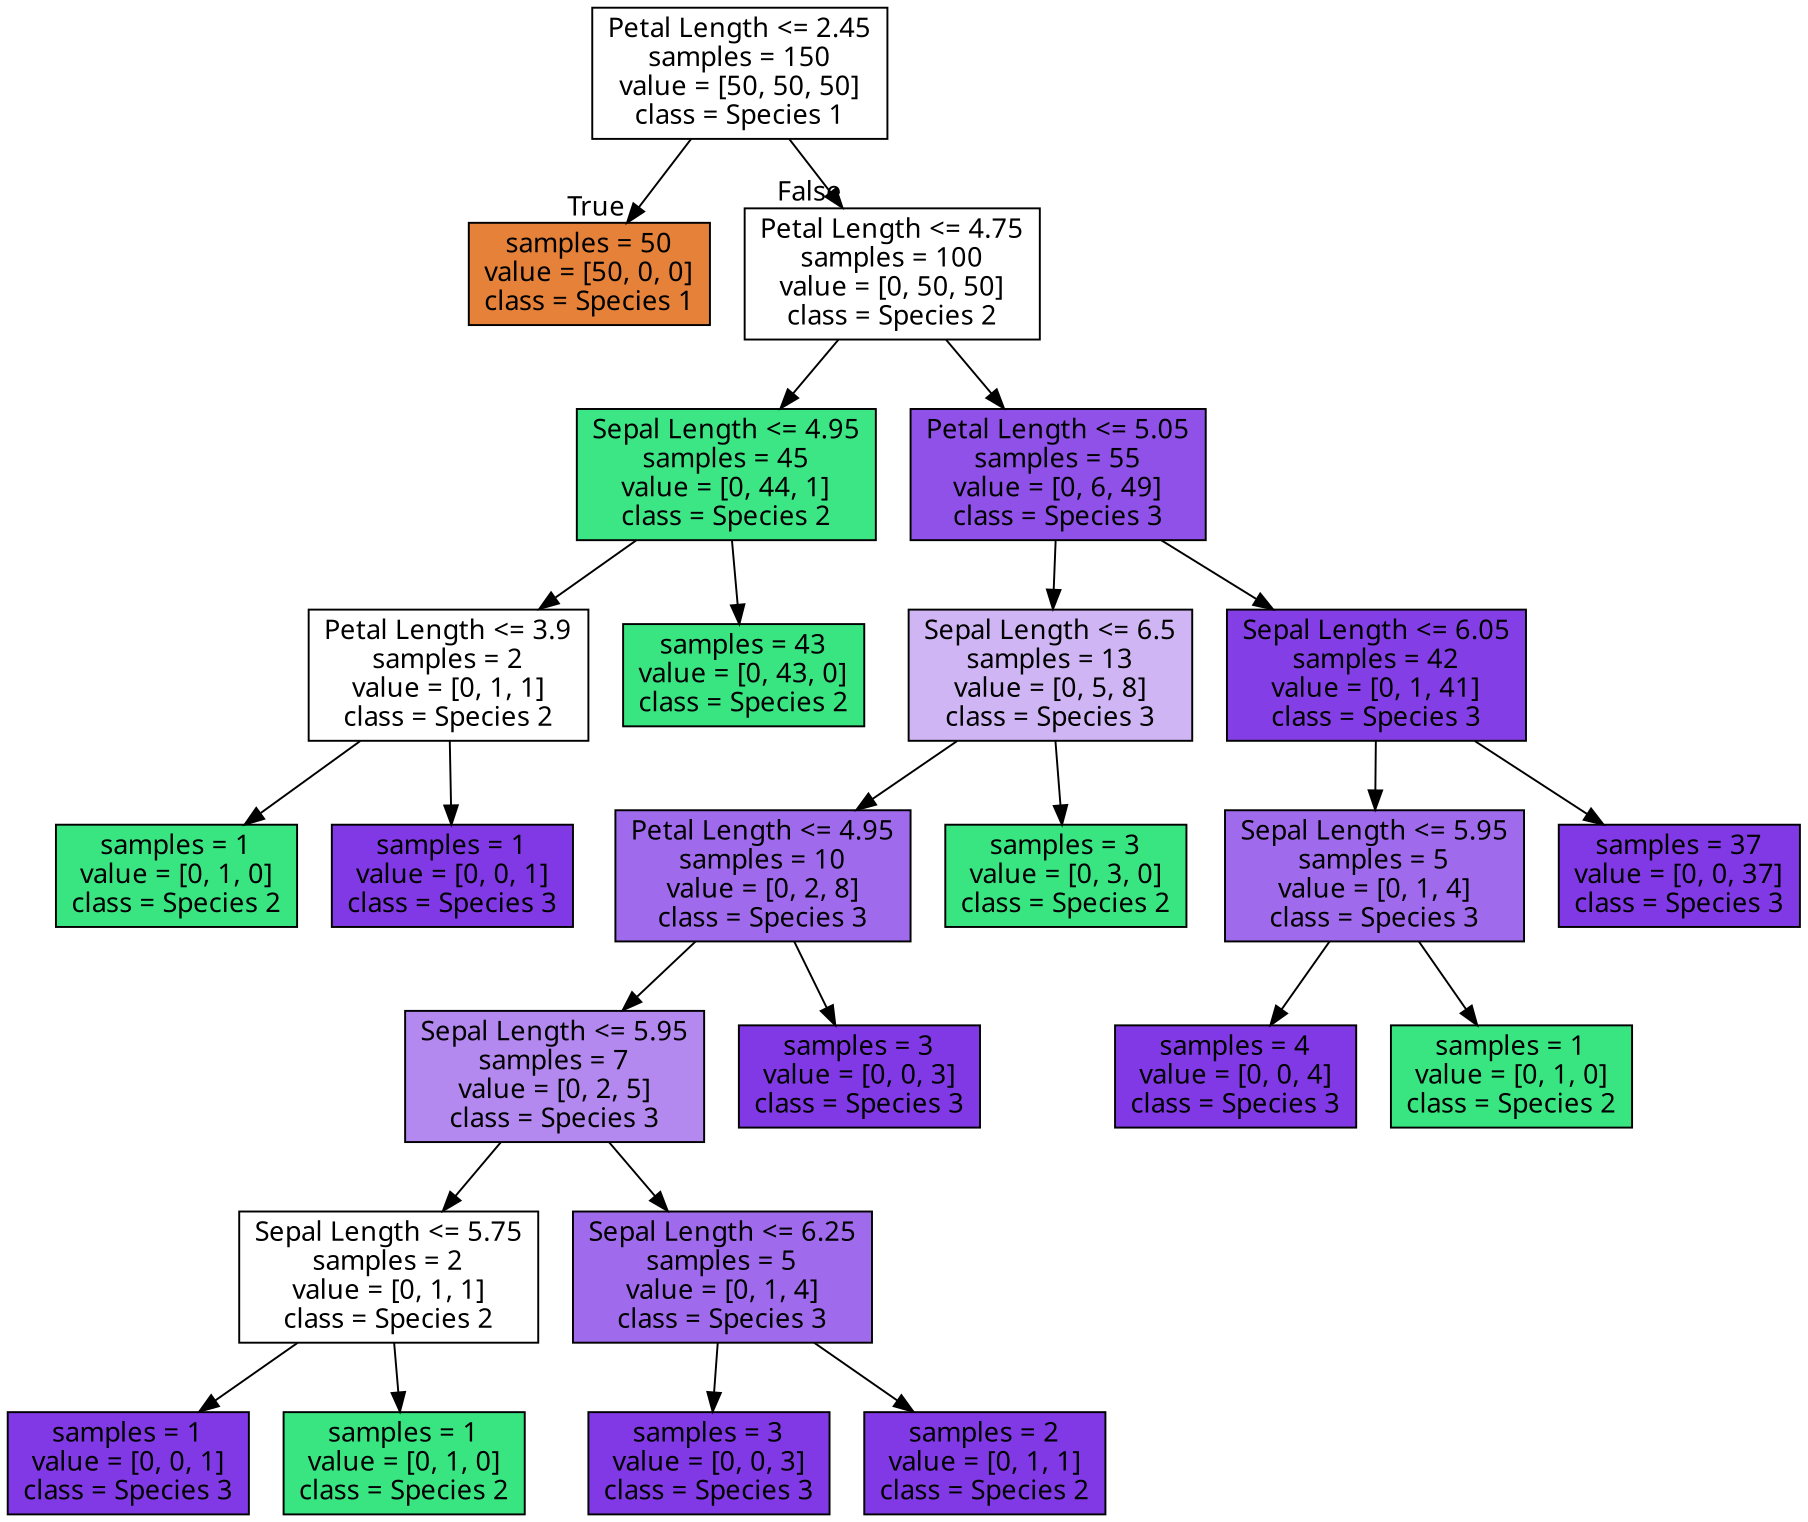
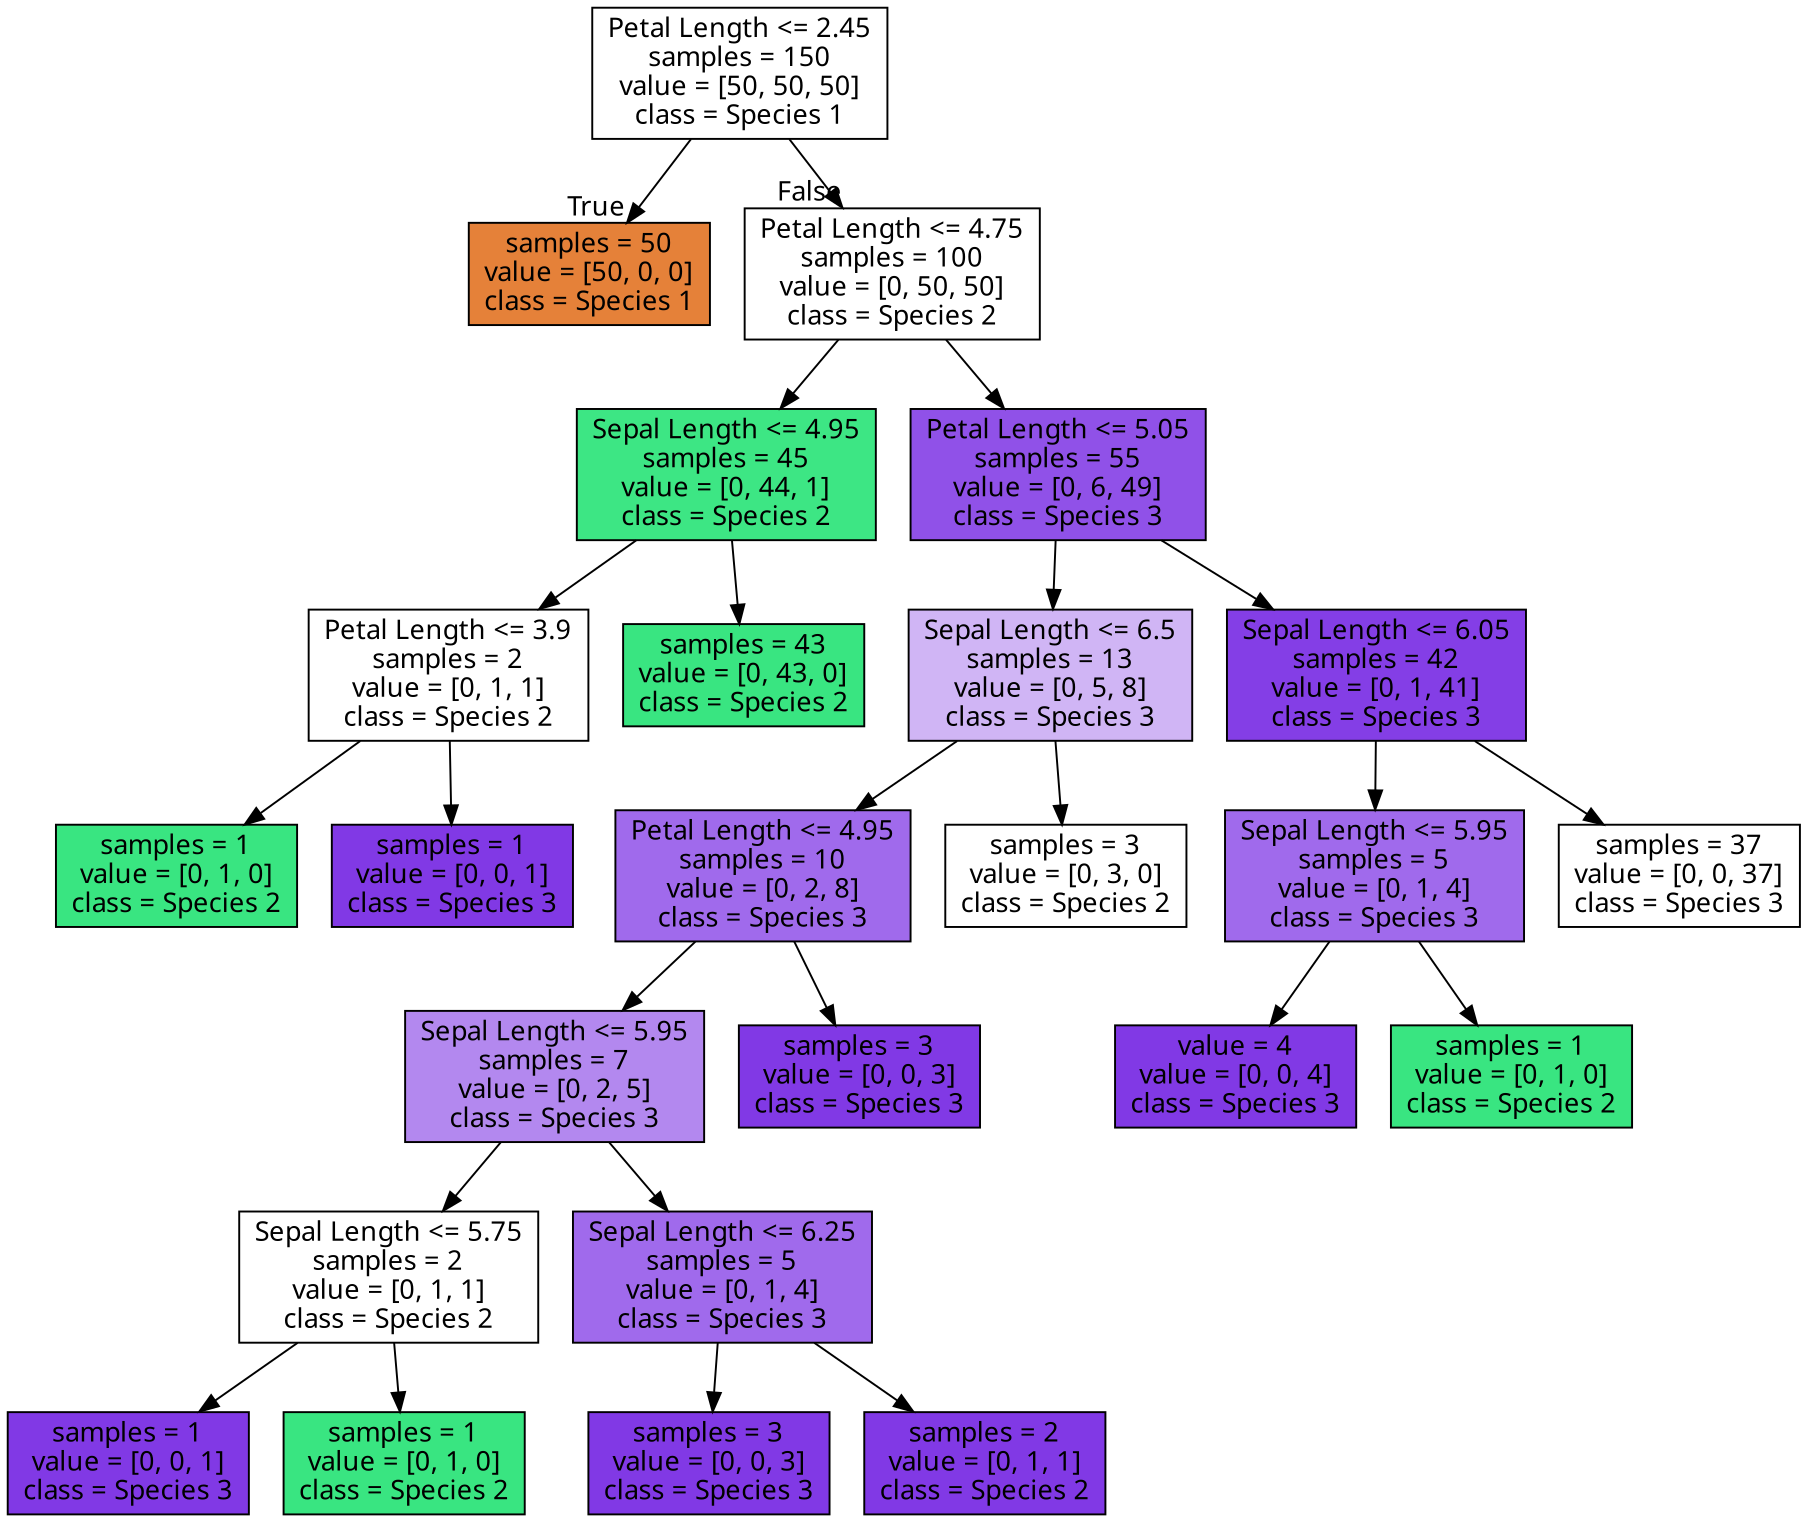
node "samples = 3 value = [0, 3, 0] class = Species 2": fillcolor #39e581 -> #ffffff
node "samples = 37 value = [0, 0, 37] class = Species 3": fillcolor #8139e5 -> #ffffff
node "samples = 4 value = [0, 0, 4] class = Species 3": label "samples = 4 value = [0, 0, 4] class = Species 3" -> "value = 4 value = [0, 0, 4] class = Species 3"
